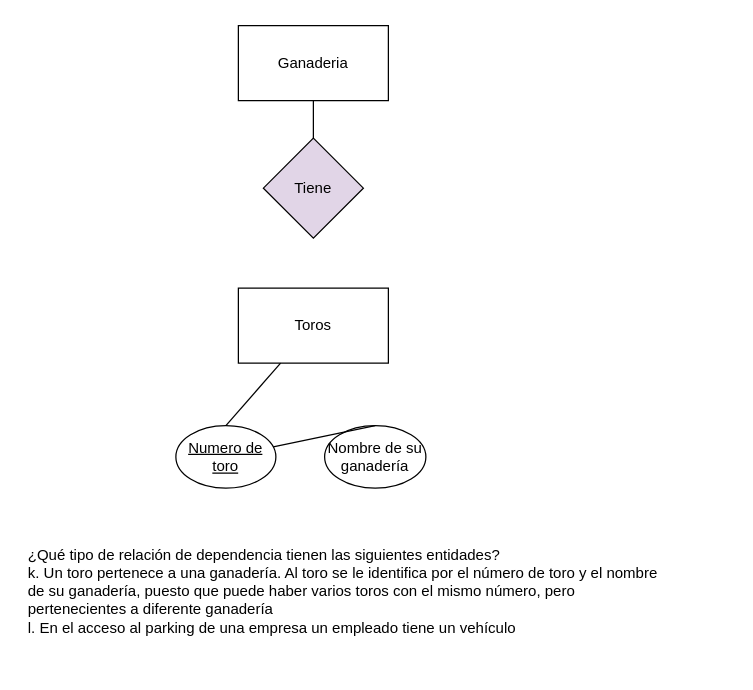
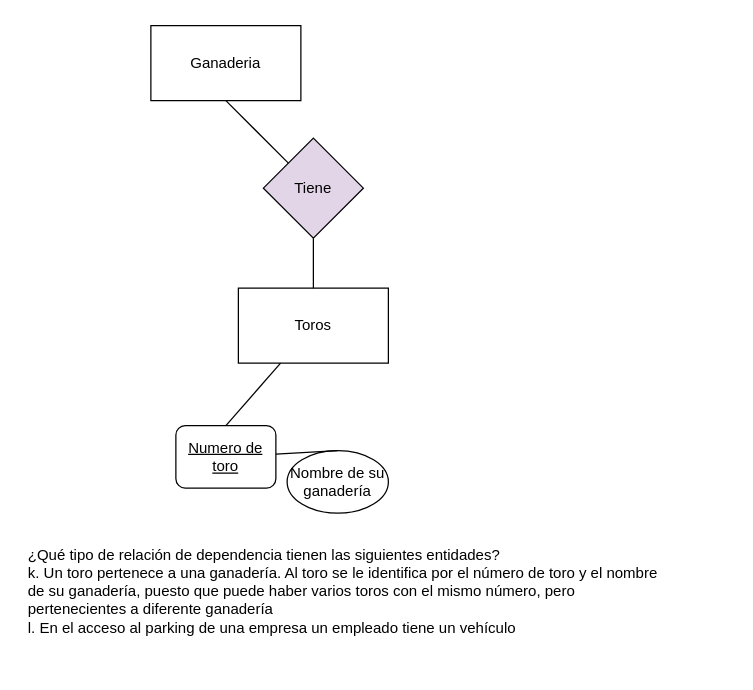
node "Ganaderia": moved (313, 63) -> (226, 63)
edge "Tiene" -- "Toros": added
node "Numero de toro": shape ellipse -> rounded rectangle
node "Nombre de su ganadería": moved (375, 457) -> (338, 482)
